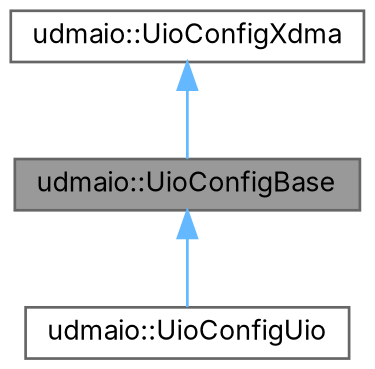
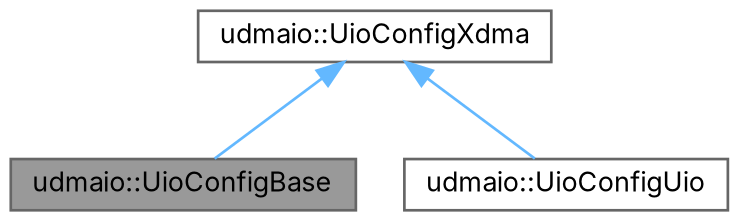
edge "udmaio::UioConfigUio" -> "udmaio::UioConfigBase": now "udmaio::UioConfigUio" -> "udmaio::UioConfigXdma"
